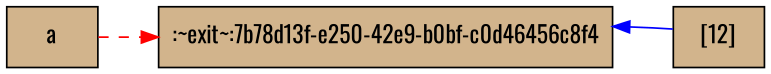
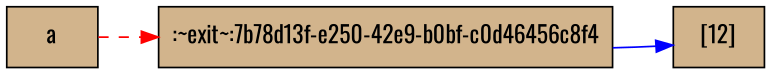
edge "[12]" -> ":~exit~:7b78d13f-e250-42e9-b0bf-c0d46456c8f4": reversed
